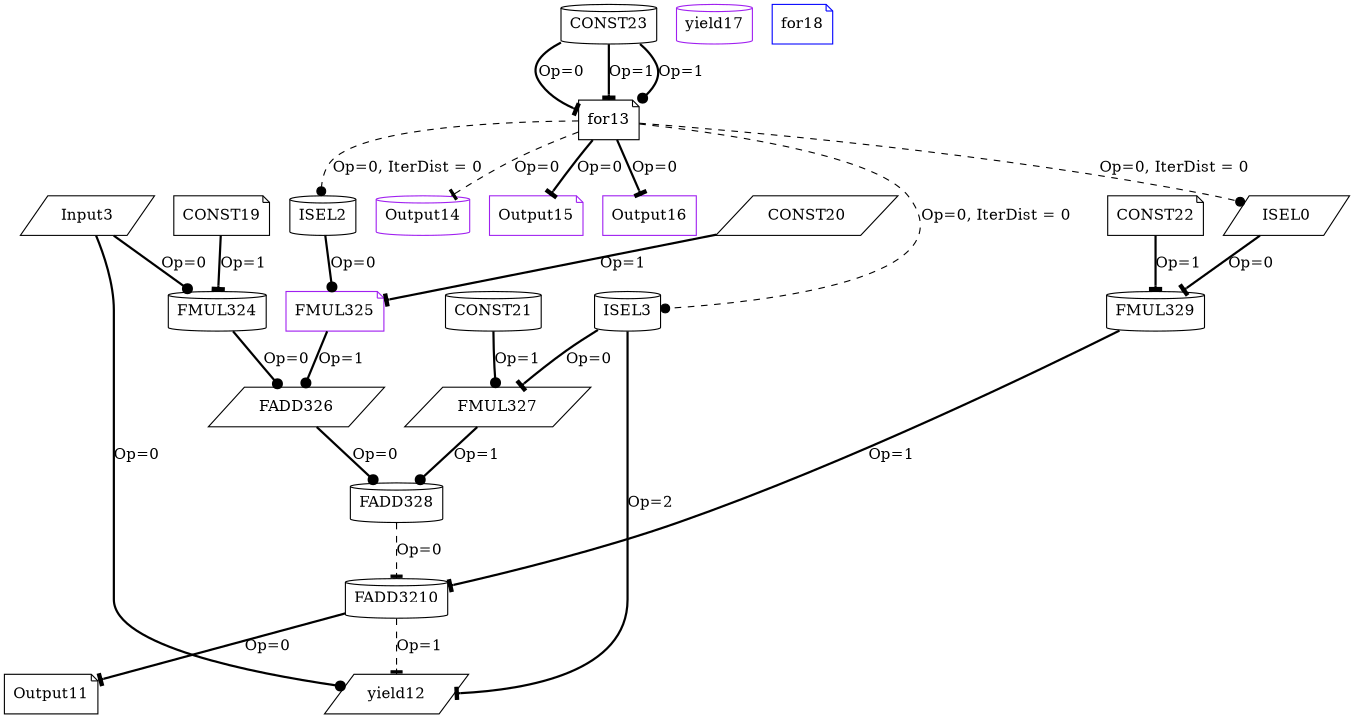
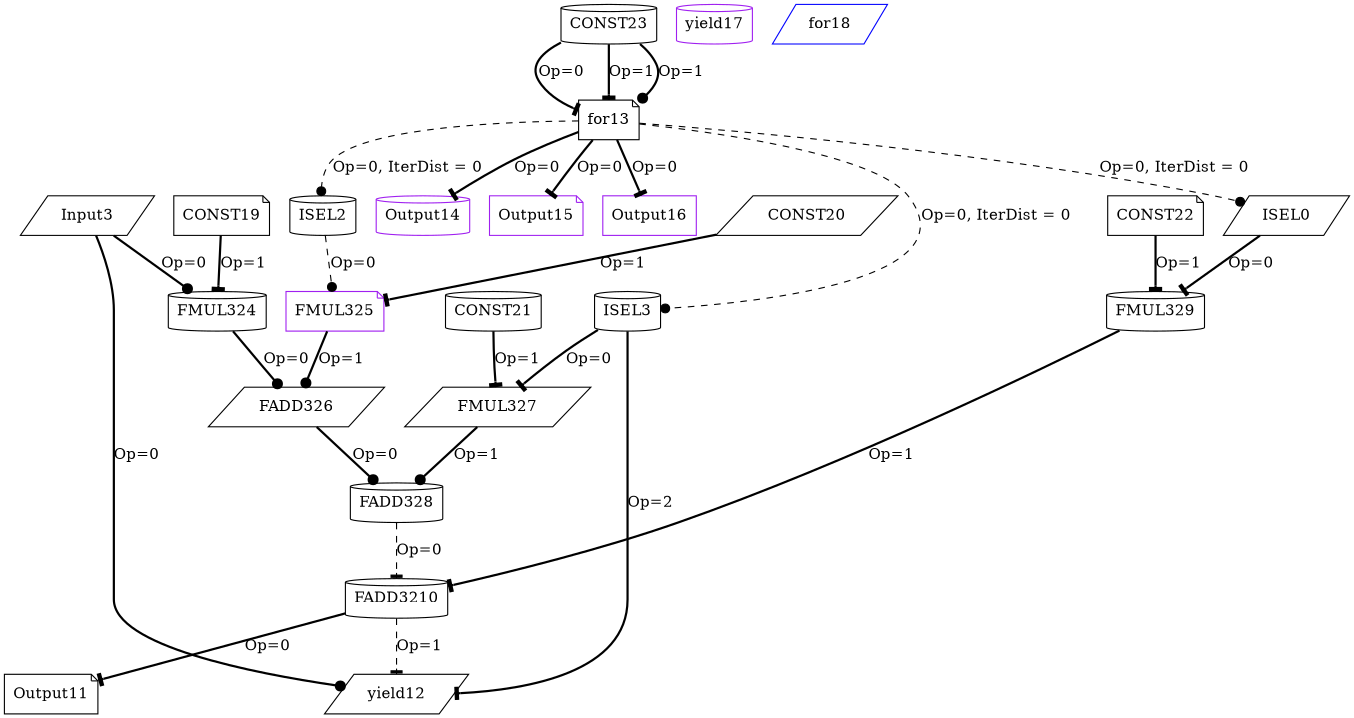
node "for18": shape note -> parallelogram
edge "for13" -> "Output14": style dashed -> bold
edge "ISEL2" -> "FMUL325": style bold -> dashed
edge "CONST21" -> "FMUL327": arrowhead dot -> tee
